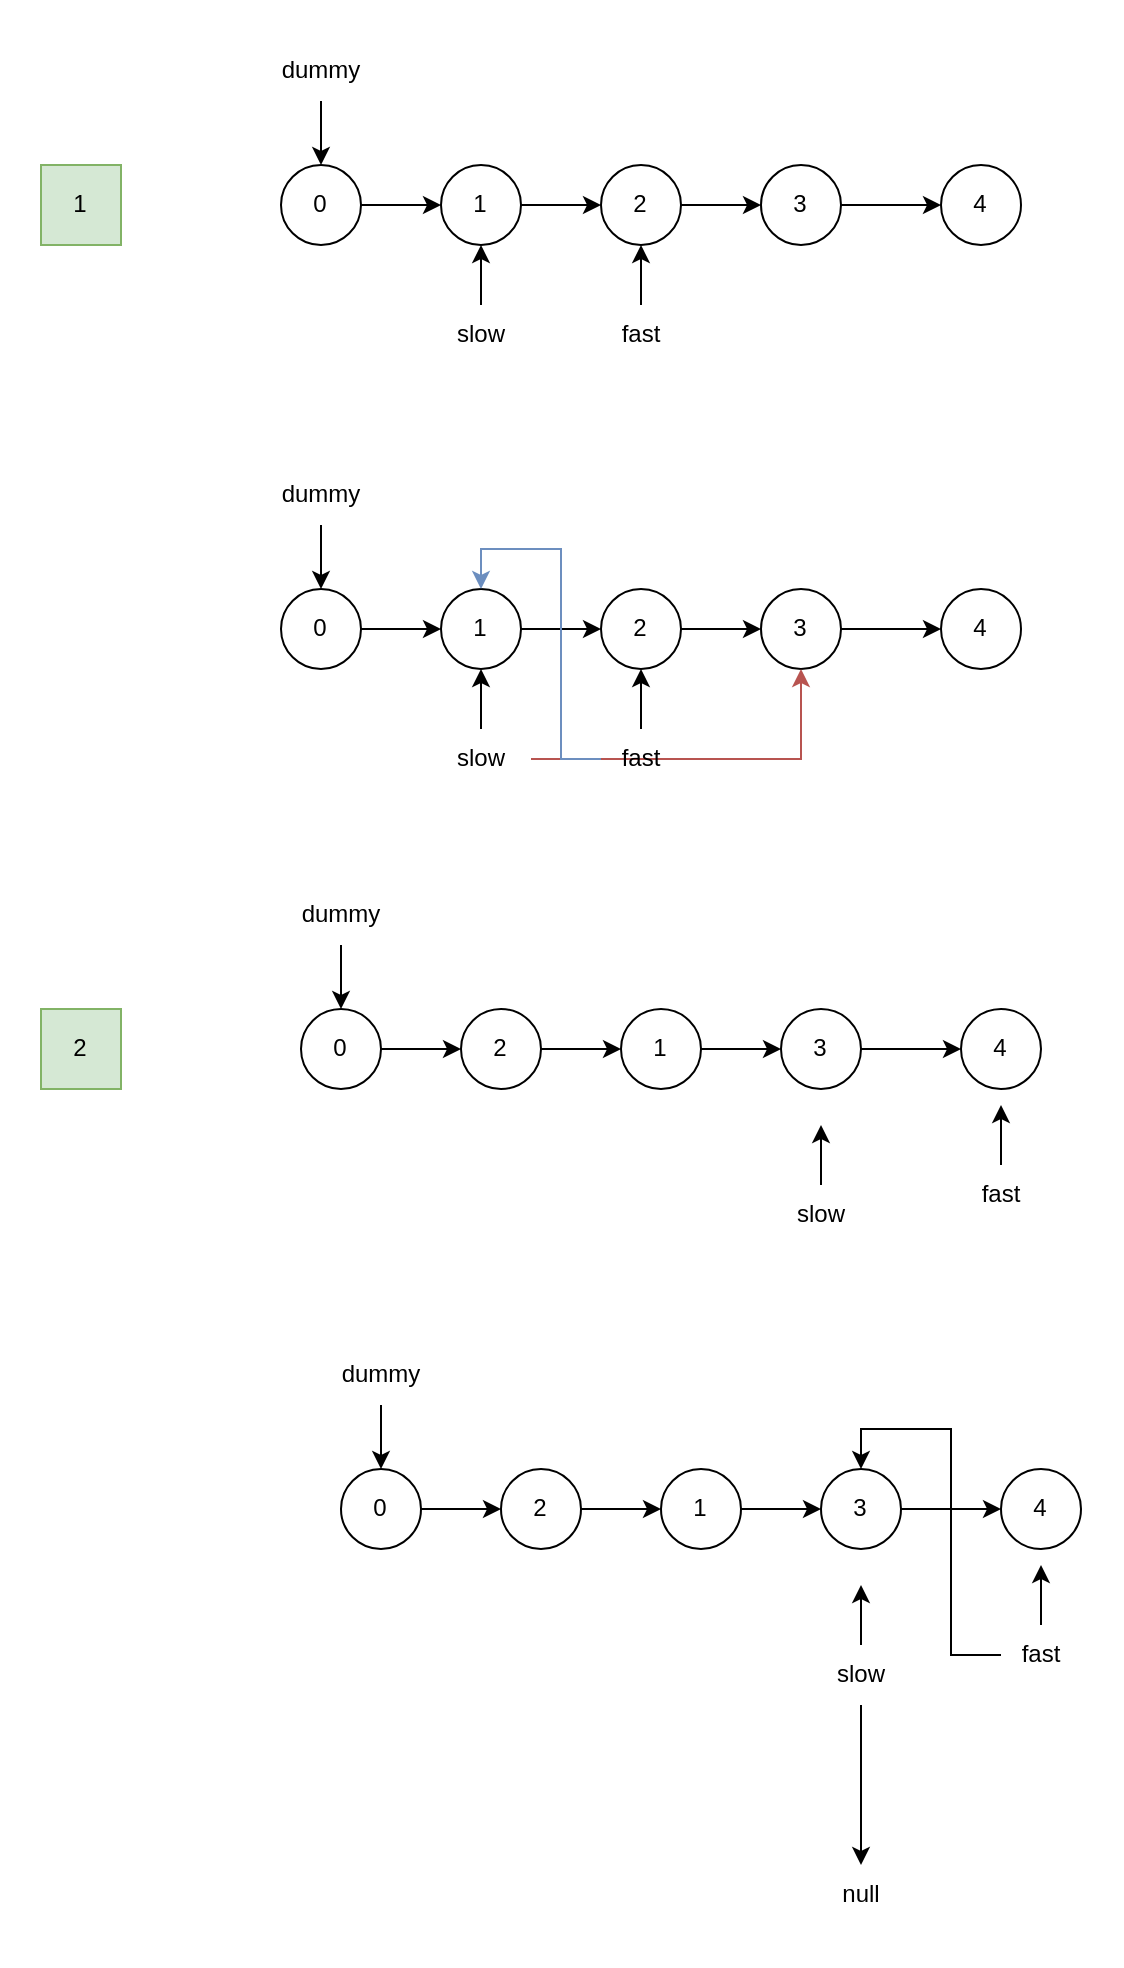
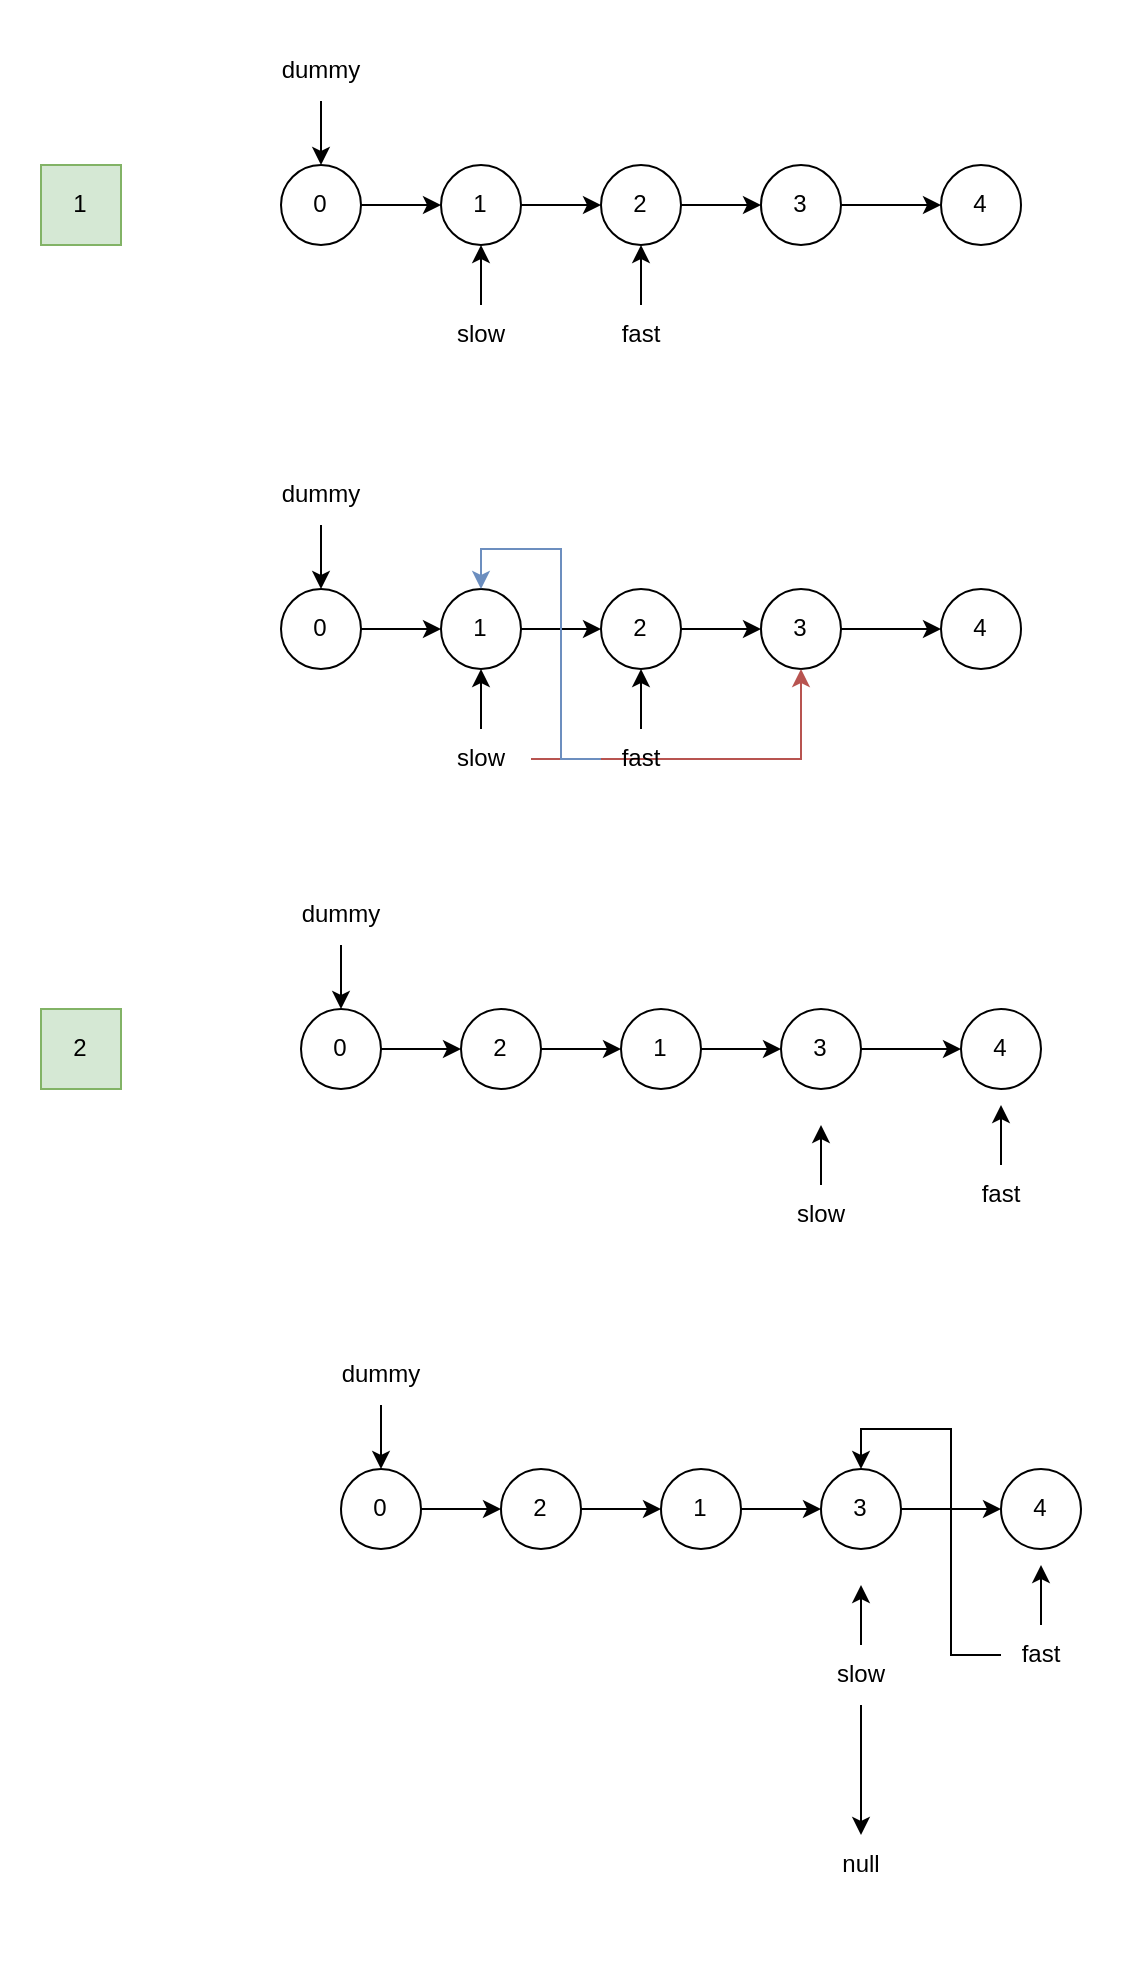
node "null": moved (861, 1895) -> (861, 1865)
